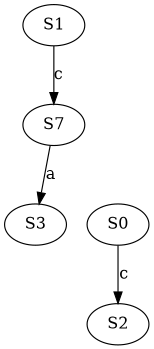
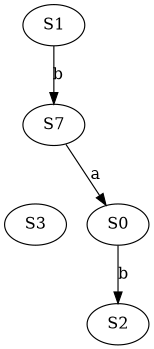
edge "S1" -> "S7": label "c" -> "b"
edge "S7" -> "S3": now "S7" -> "S0"
edge "S0" -> "S2": label "c" -> "b"
